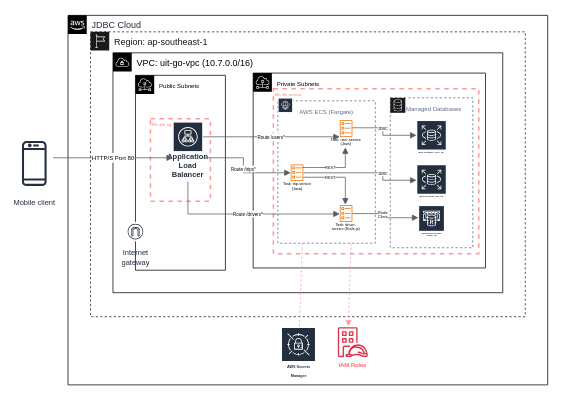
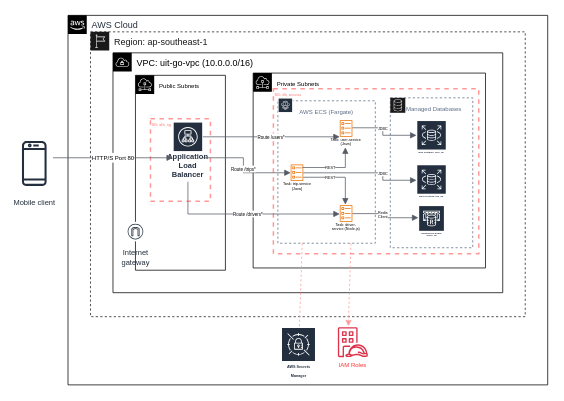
node "JDBC Cloud": label "JDBC Cloud" -> "AWS Cloud"
node "VPC: uit-go-vpc (10.7.0.0/16)": label "VPC: uit-go-vpc (10.7.0.0/16)" -> "VPC: uit-go-vpc (10.0.0.0/16)"
